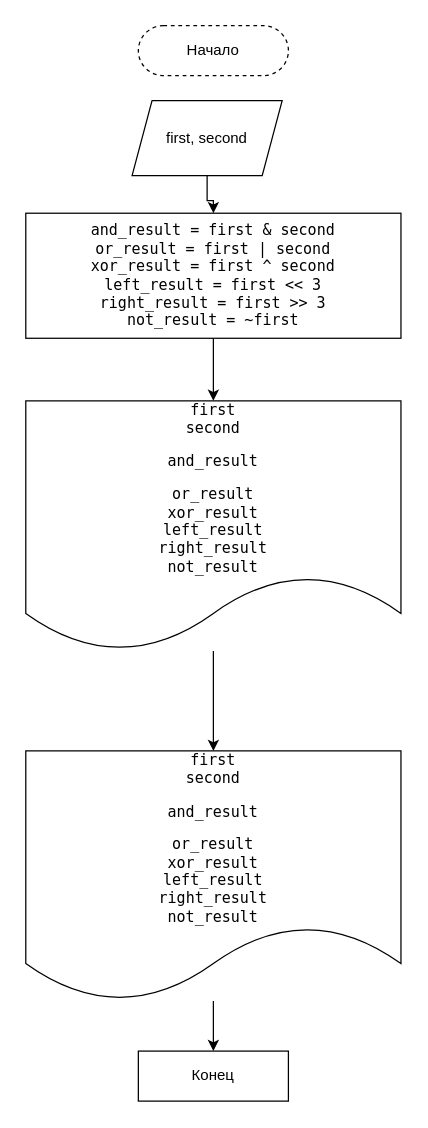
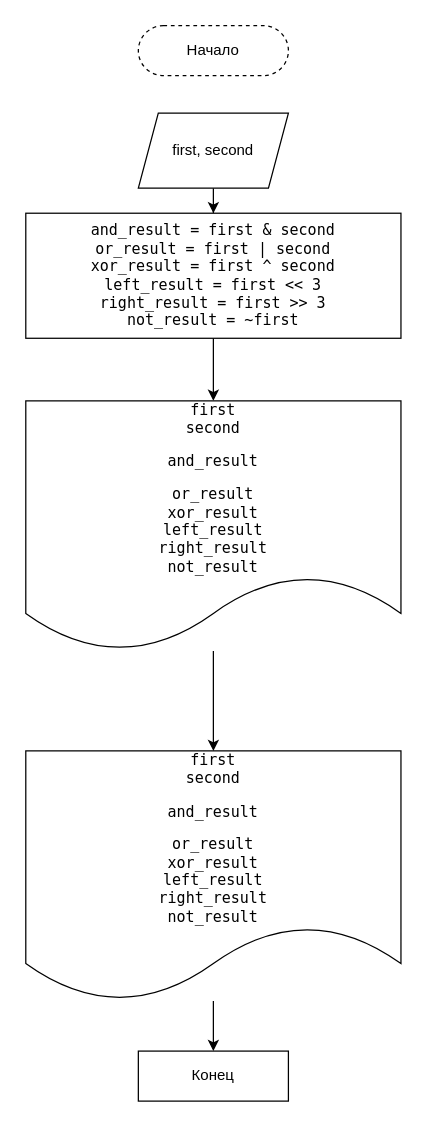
node "first, second": moved (207, 138) -> (213, 151)
